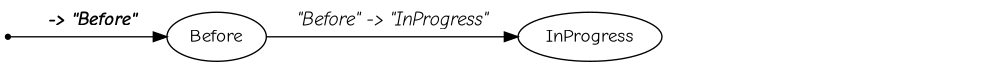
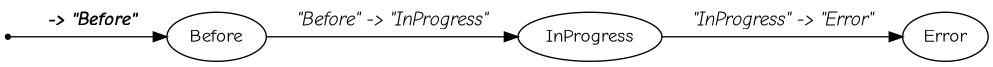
node "Error": added
